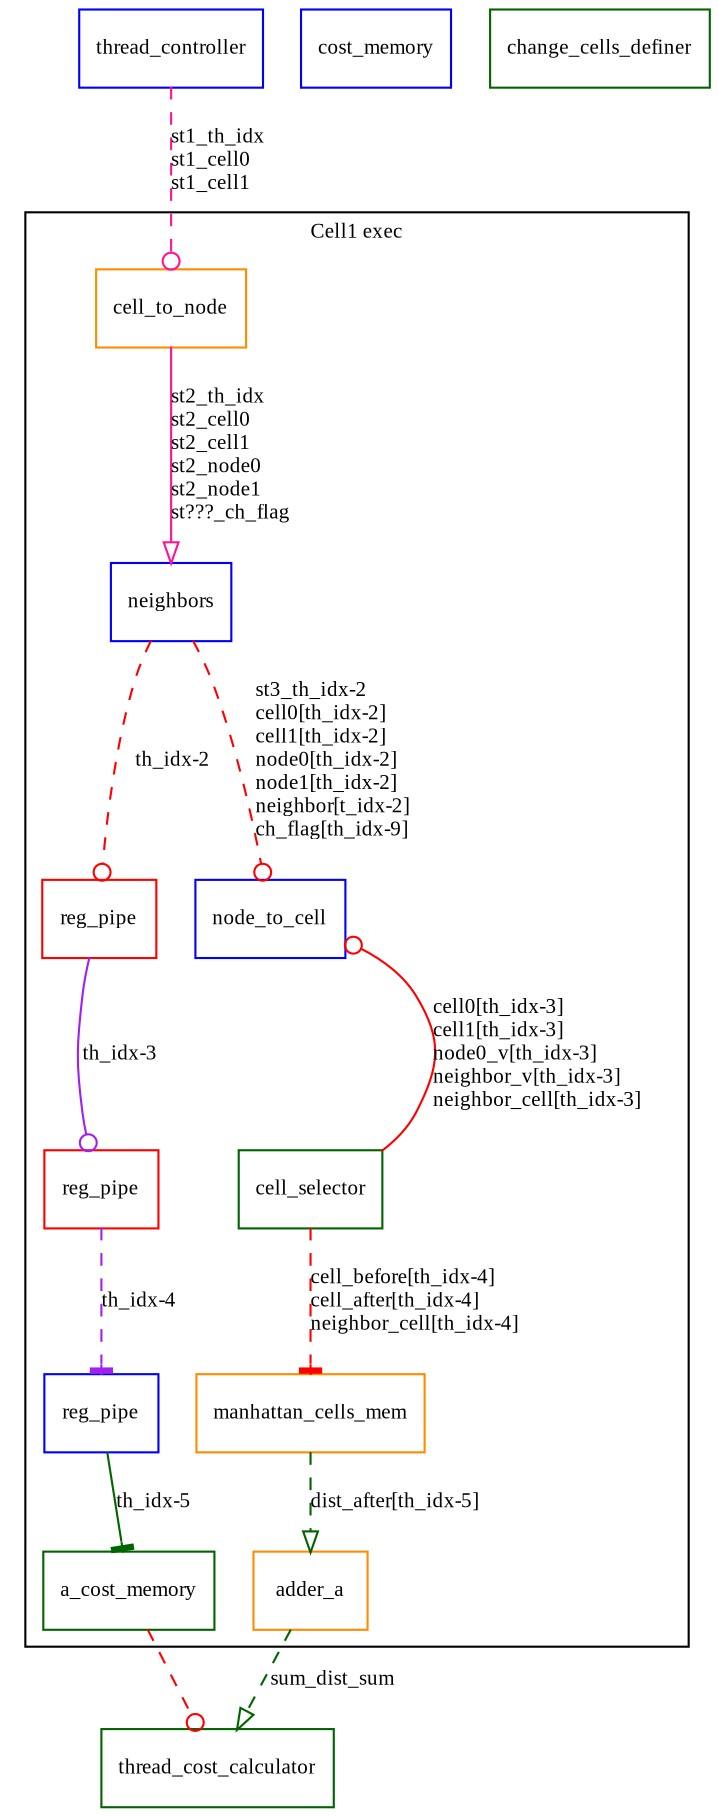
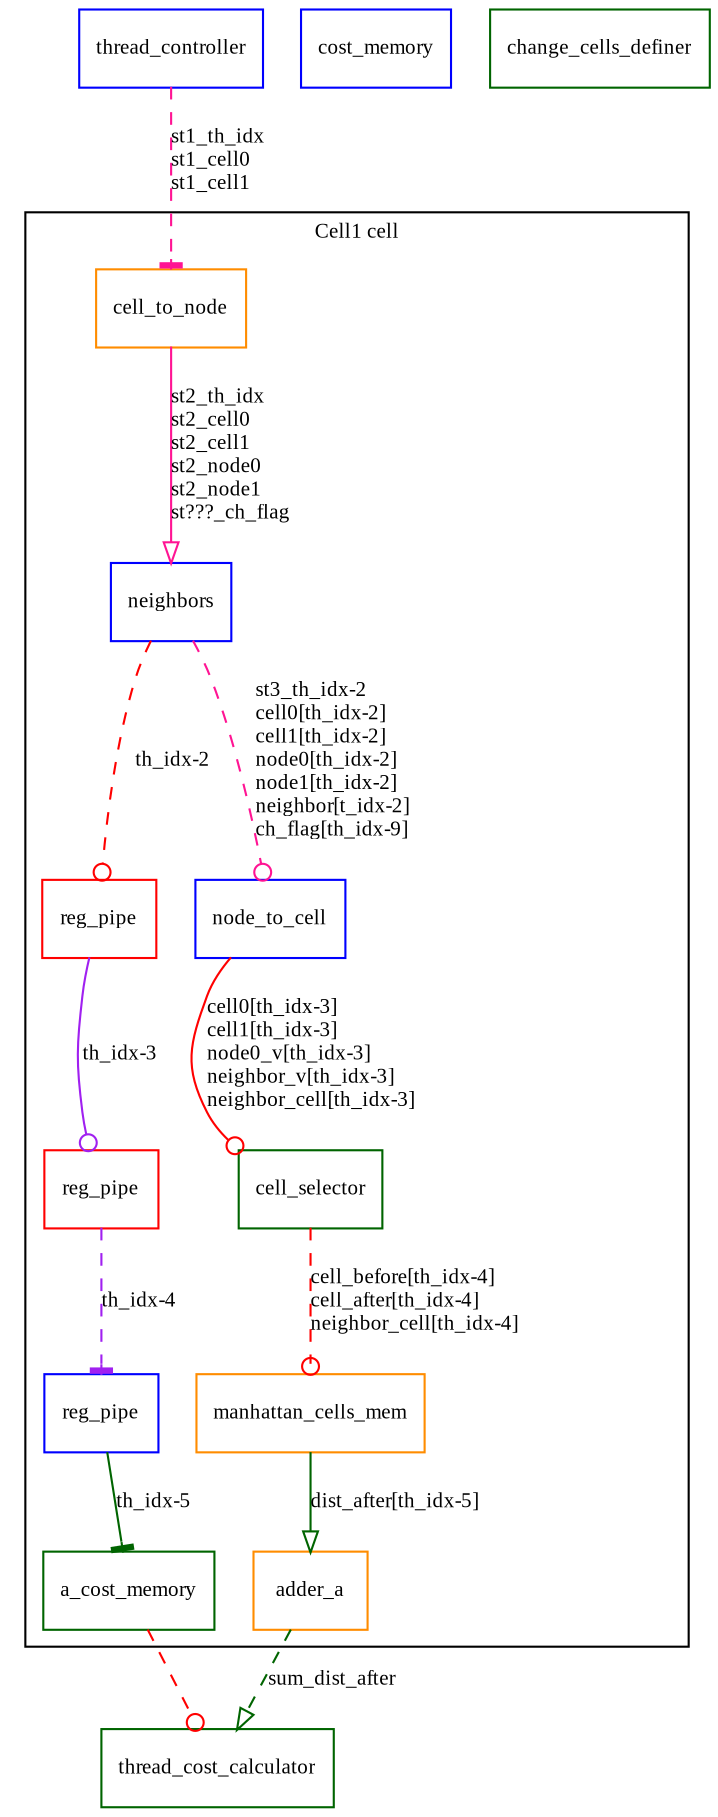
edge "thread_controller" -> "cell_to_node": arrowhead odot -> tee
cluster "Cell1 exec": label "Cell1 exec" -> "Cell1 cell"
edge "neighbors" -> "node_to_cell": color red -> deeppink
edge "cell_selector" -> "node_to_cell": reversed
edge "cell_selector" -> "manhattan_cells_mem": arrowhead tee -> odot
edge "manhattan_cells_mem" -> "adder_a": style dashed -> solid
edge "adder_a" -> "thread_cost_calculator": label "sum_dist_sum" -> "sum_dist_after"
